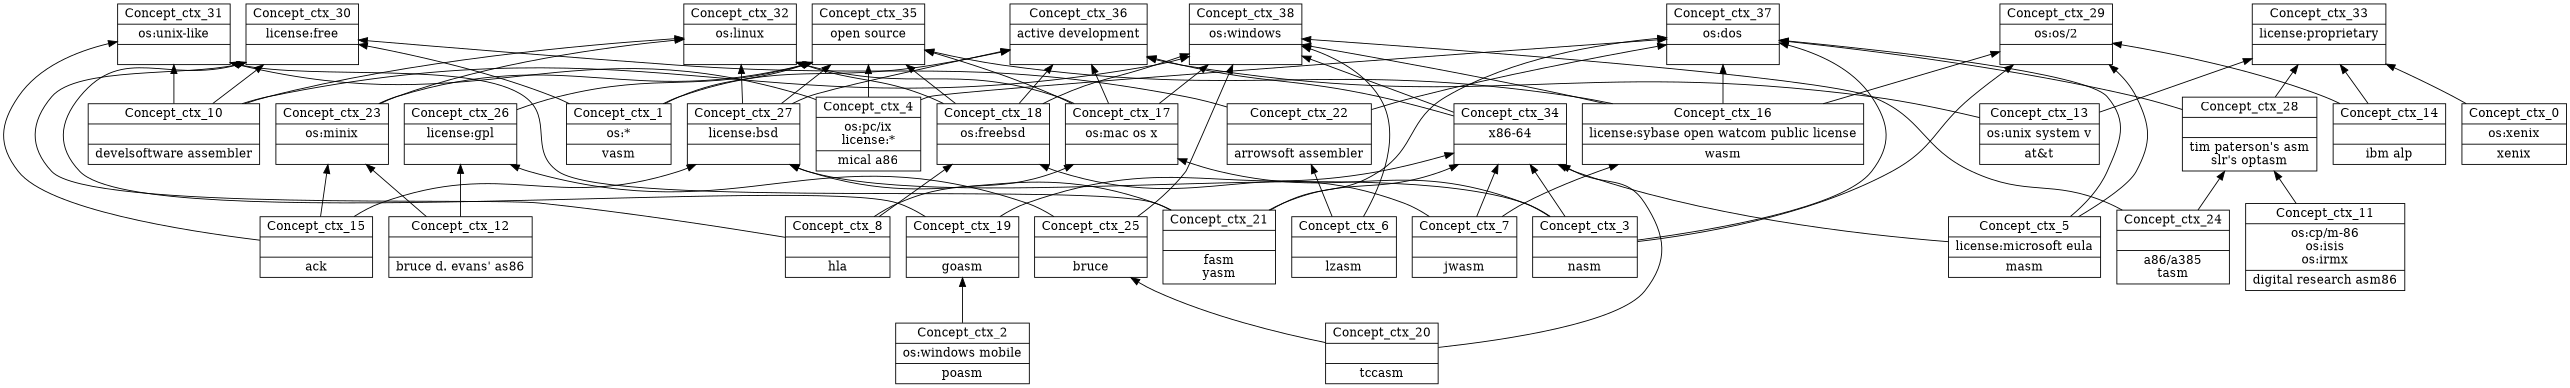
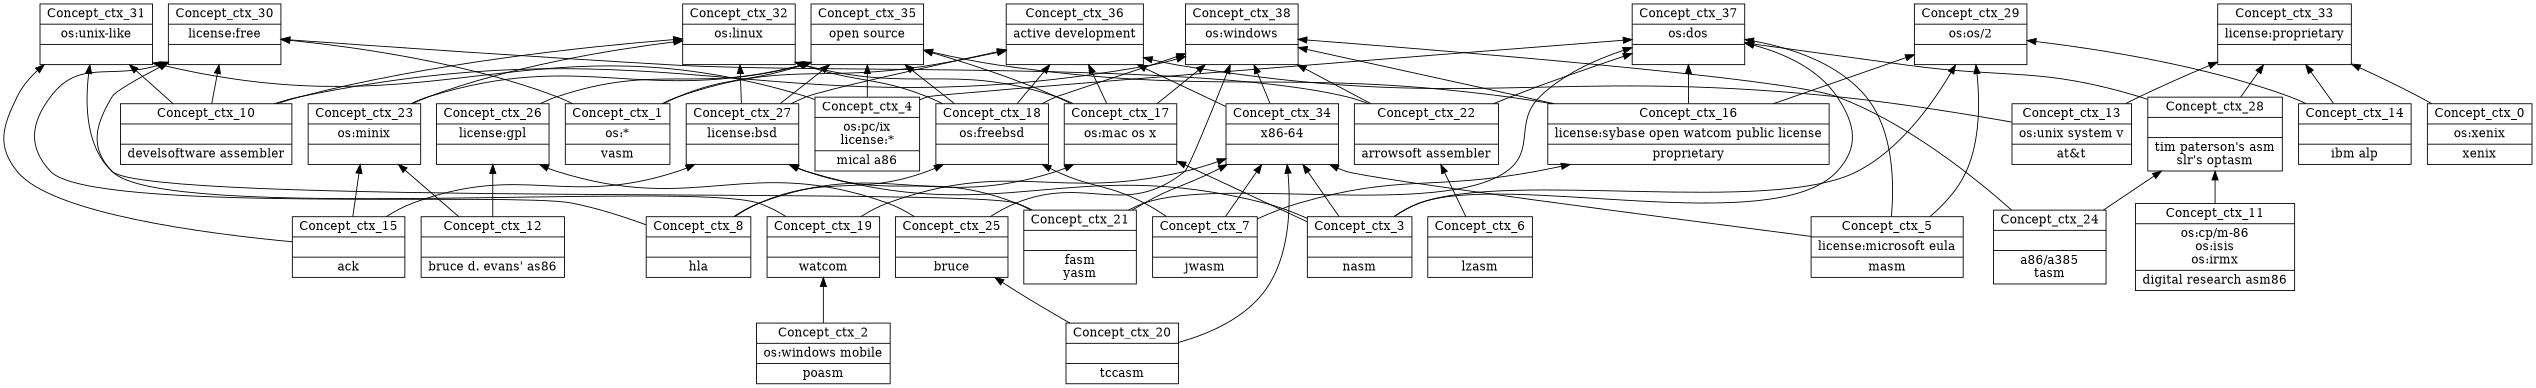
edge "Concept_ctx_6" -> "Concept_ctx_38": now "Concept_ctx_22" -> "Concept_ctx_38"
node "Concept_ctx_16": text "wasm" -> "proprietary"
node "Concept_ctx_19": text "goasm" -> "watcom"
